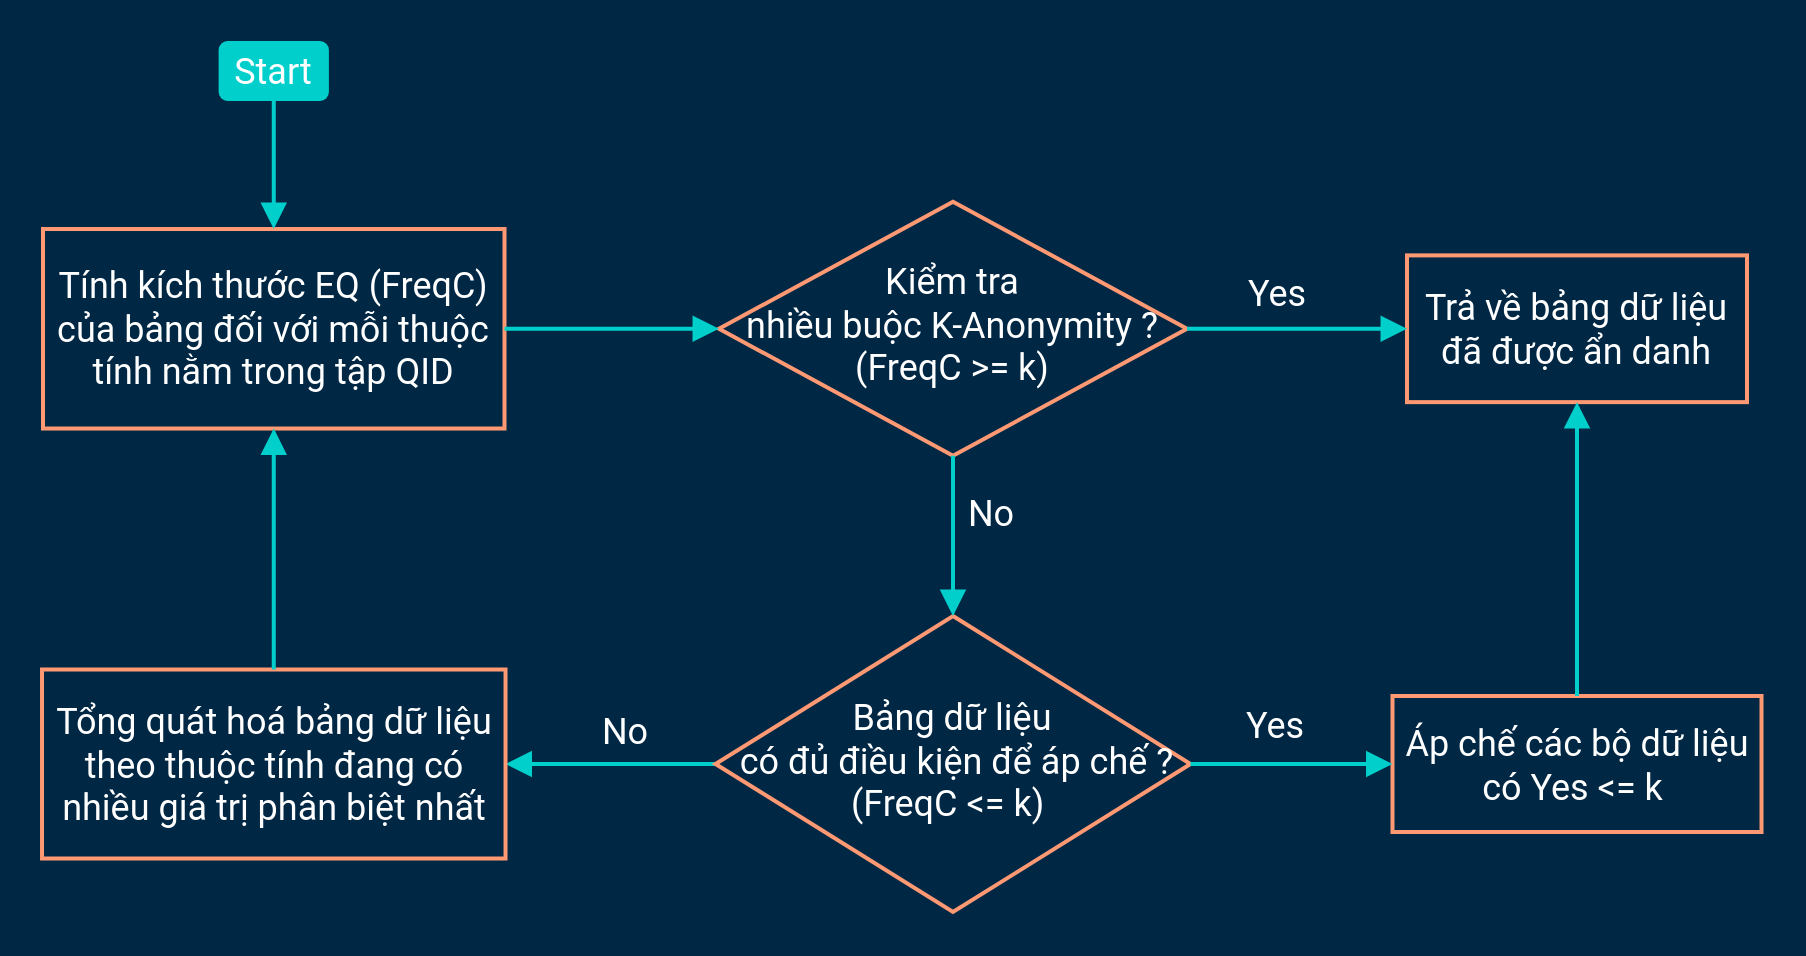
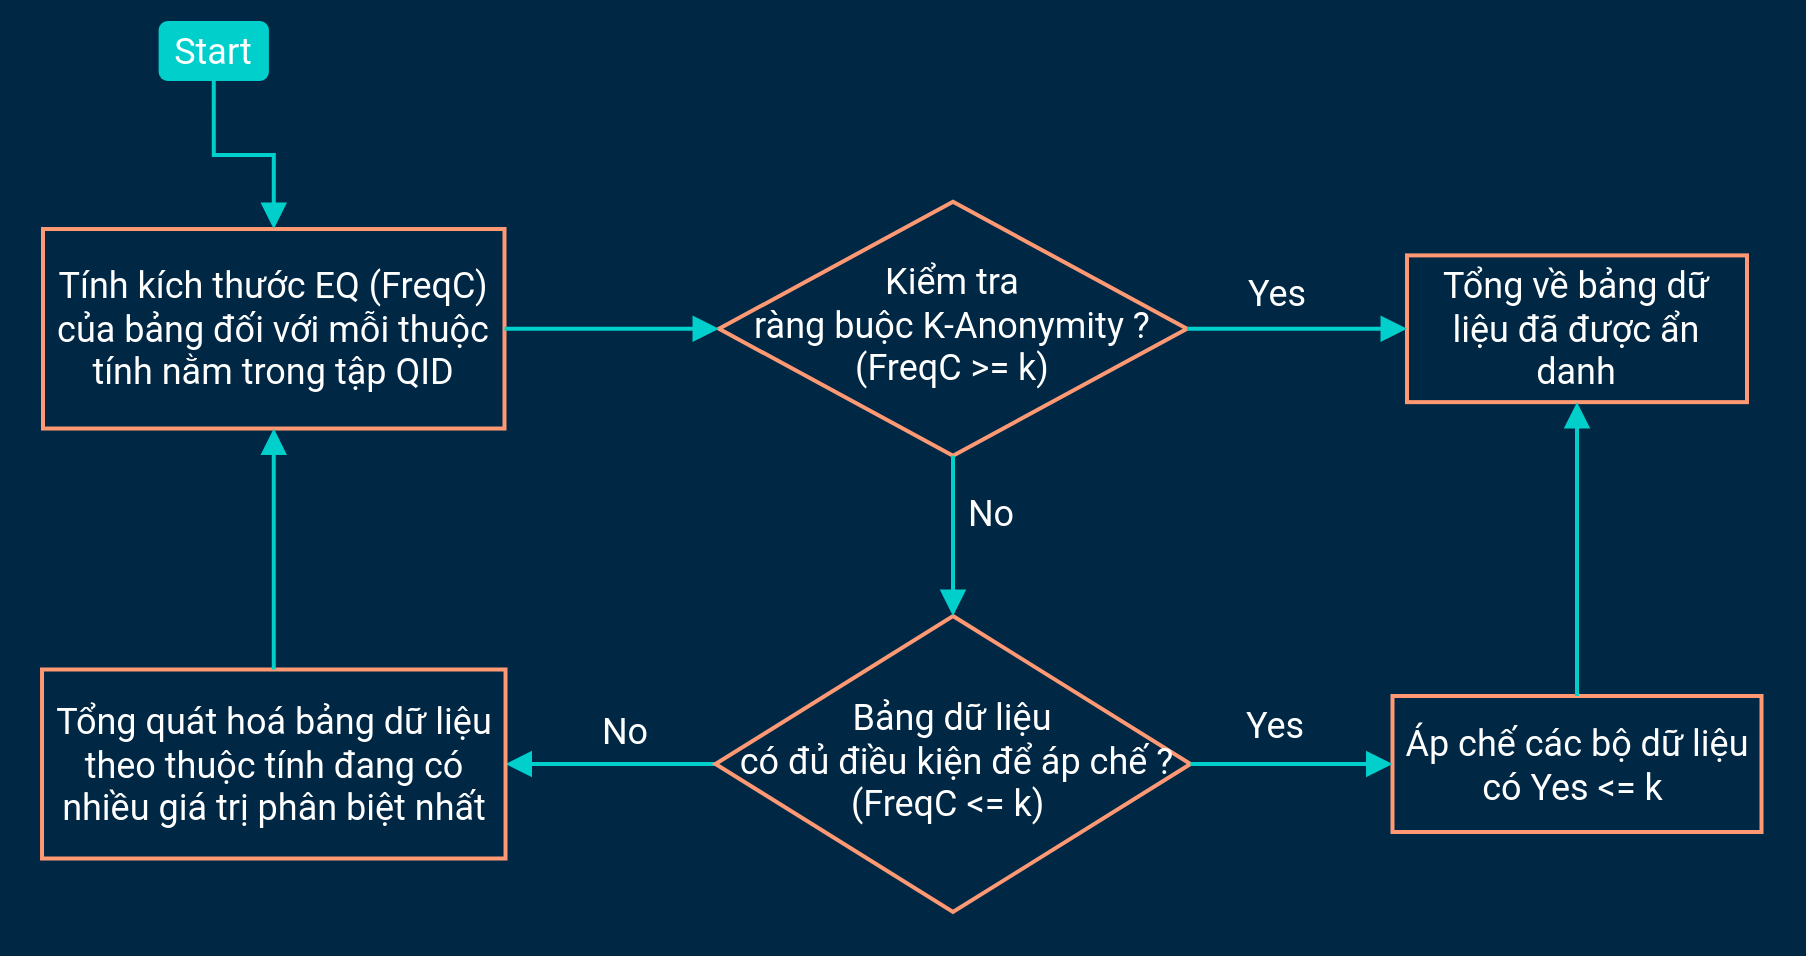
node "Start": moved (274, 71) -> (214, 51)
node "Kiểm tra nhiều buộc K-Anonymity ?(FreqC >= k)": label "Kiểm tra nhiều buộc K-Anonymity ?(FreqC >= k)" -> "Kiểm tra ràng buộc K-Anonymity ?(FreqC >= k)"
node "Trả về bảng dữ liệu đã được ẩn danh": label "Trả về bảng dữ liệu đã được ẩn danh" -> "Tổng về bảng dữ liệu đã được ẩn danh"
